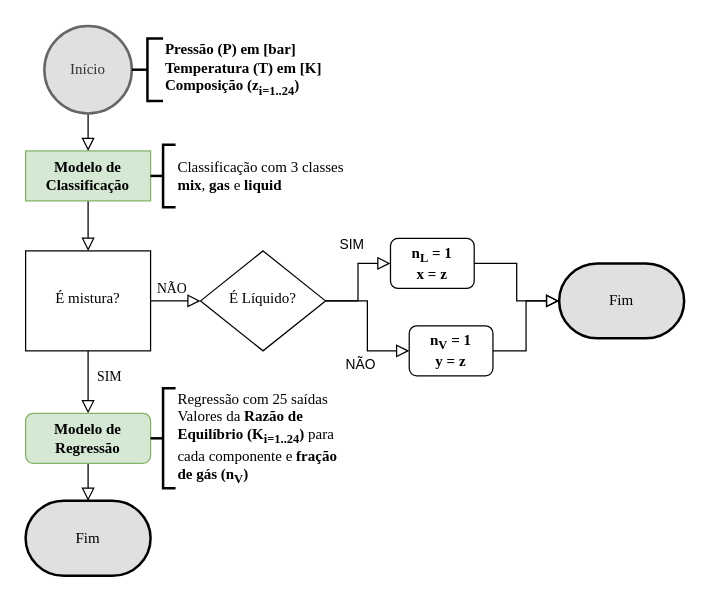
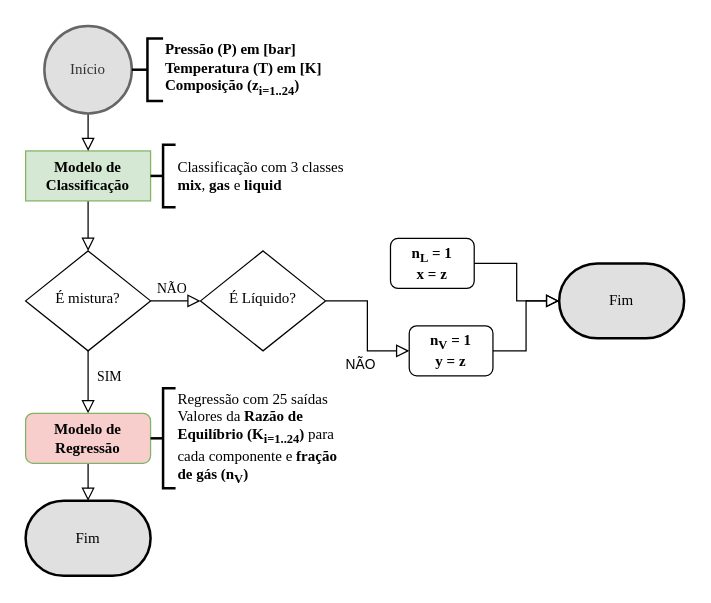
edge "É Líquido?" -> "nL = 1 x = z": removed, label "SIM"
node "É mistura?": shape rectangle -> diamond
node "Modelo de Regressão": fillcolor #d5e8d4 -> #f8cecc
